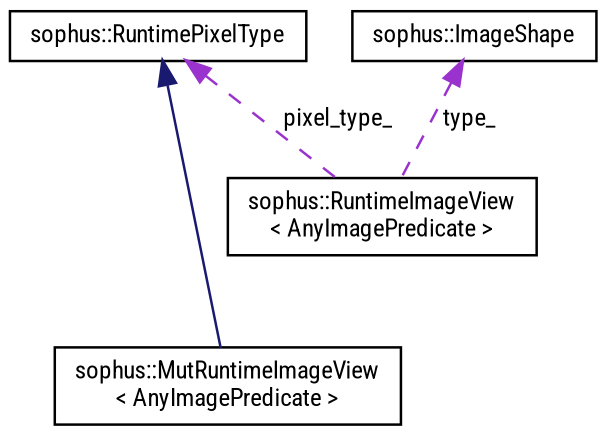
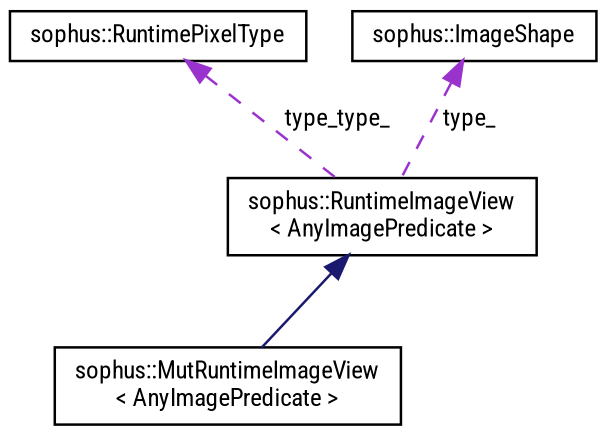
edge "sophus::RuntimeImageView < AnyImagePredicate >" -> "sophus::RuntimePixelType": label " pixel_type_" -> " type_type_"
edge "sophus::MutRuntimeImageView < AnyImagePredicate >" -> "sophus::RuntimePixelType": now "sophus::MutRuntimeImageView < AnyImagePredicate >" -> "sophus::RuntimeImageView < AnyImagePredicate >"
